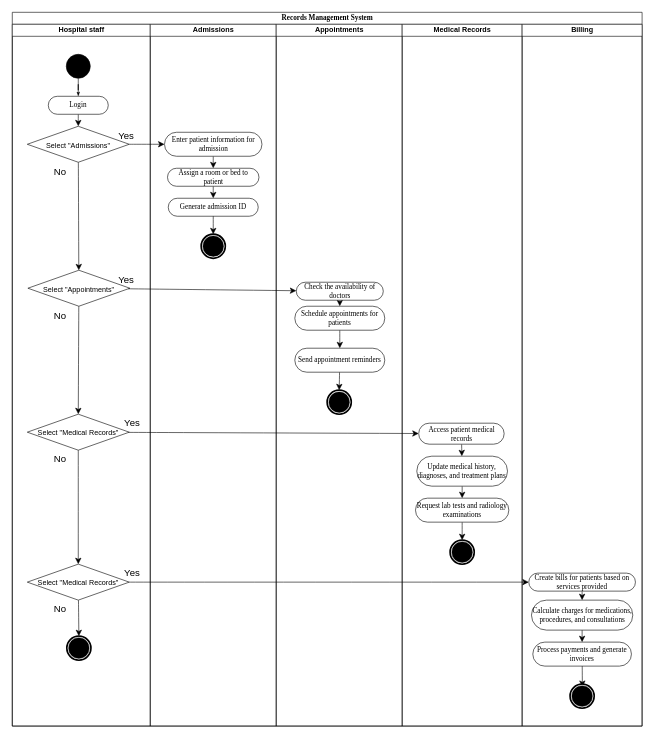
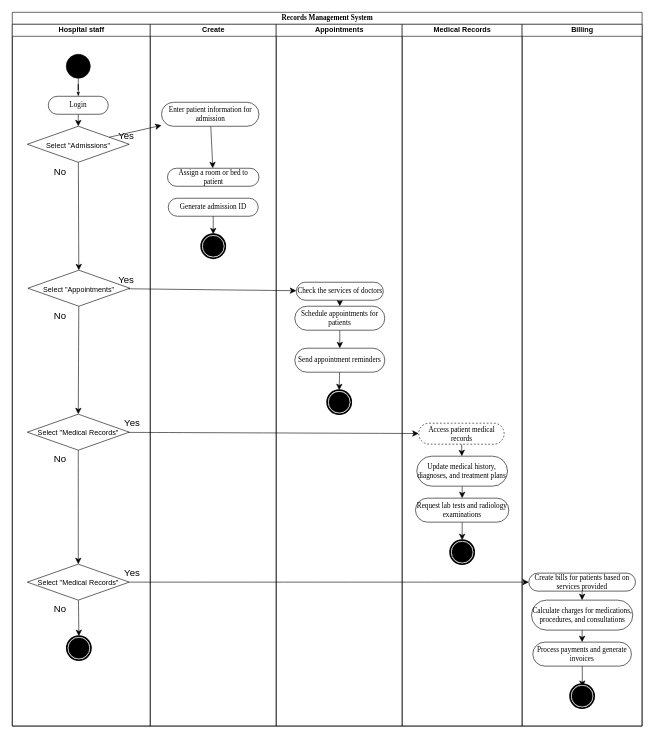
node "Admissions": label "Admissions" -> "Create"
node "Enter patient information for admission": moved (213, 144) -> (210, 114)
edge "Assign a room or bed to patient" -> "Generate admission ID": removed
node "Check the availability of doctors": label "Check the availability of doctors" -> "Check the services of doctors"
node "Access patient medical records": style solid -> dashed
